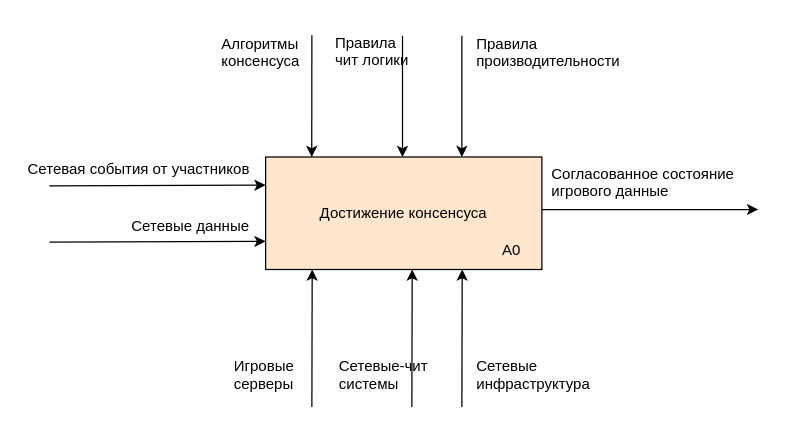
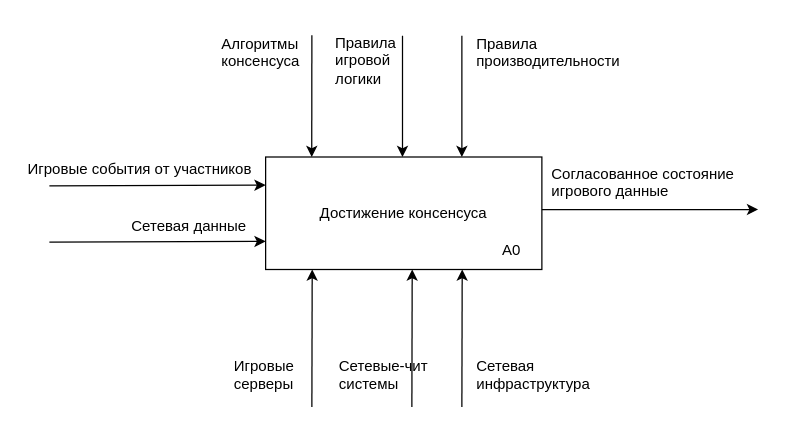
node "Правила чит логики": label "Правила чит логики" -> "Правила игровой логики"
node "Сетевая события от участников": label "Сетевая события от участников" -> "Игровые события от участников"
node "Достижение консенсуса": fillcolor #ffe6cc -> #ffffff
node "Сетевые данные": label "Сетевые данные" -> "Сетевая данные"
node "Сетевые инфраструктура": label "Сетевые инфраструктура" -> "Сетевая инфраструктура"
